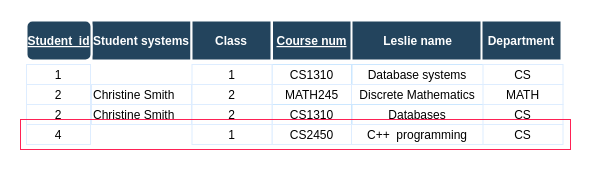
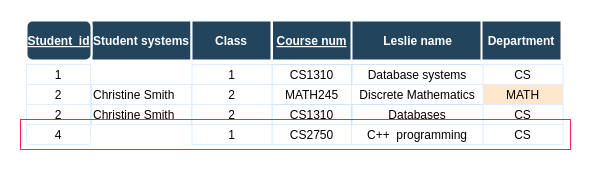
node "MATH": fillcolor #ffffff -> #ffe6cc
node "4": shape rectangle -> rounded rectangle
node "CS2450": label "CS2450" -> "CS2750"
